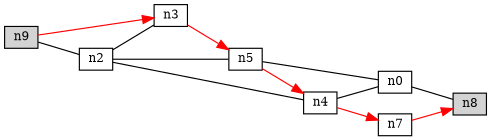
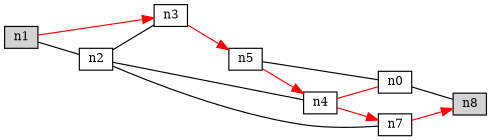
node "n9": label "n9" -> "n1"
edge "n2" -- "n5": now "n2" -- "n7"
edge "n0" -- "n4": color black -> red
